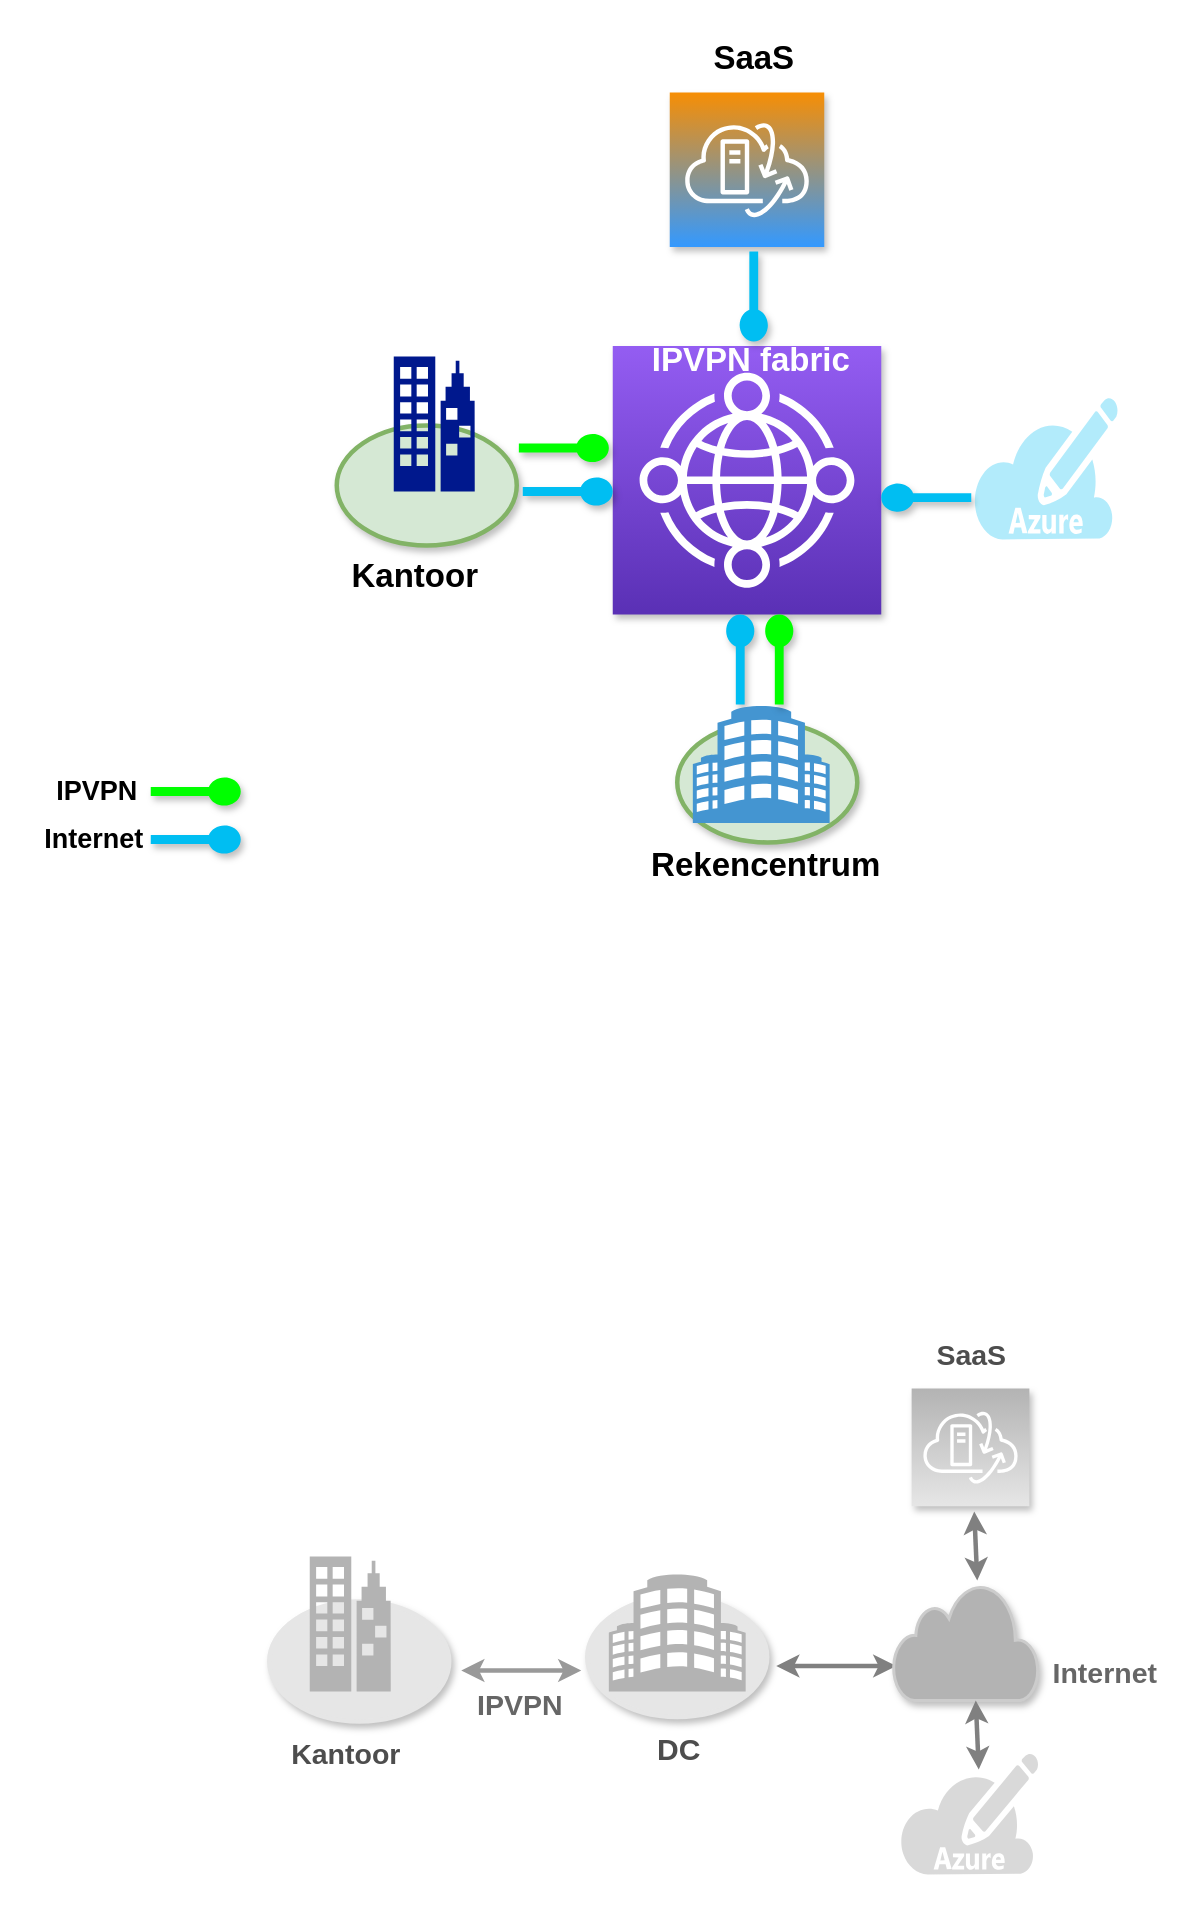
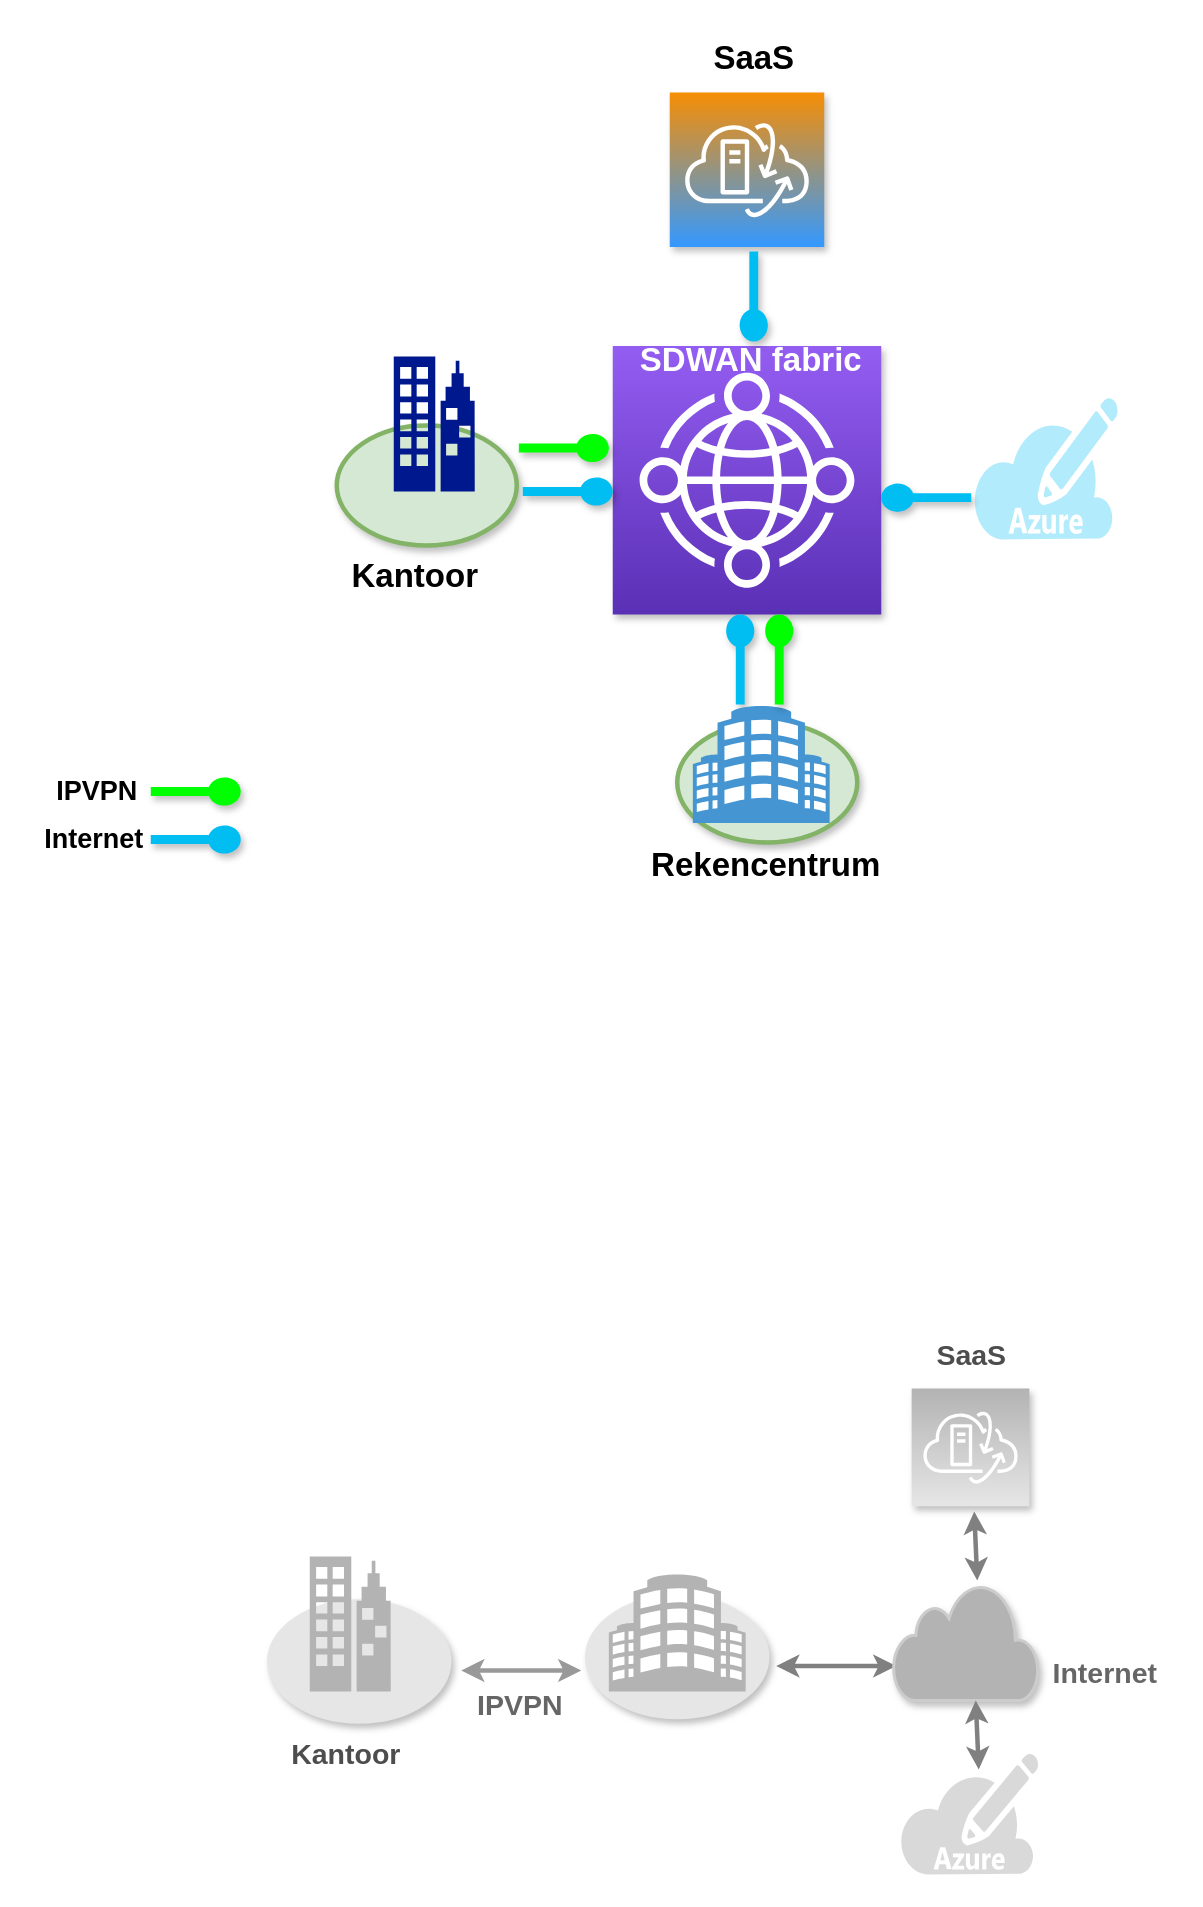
node "IPVPN fabric": label "IPVPN fabric" -> "SDWAN fabric"
node "DC": removed
